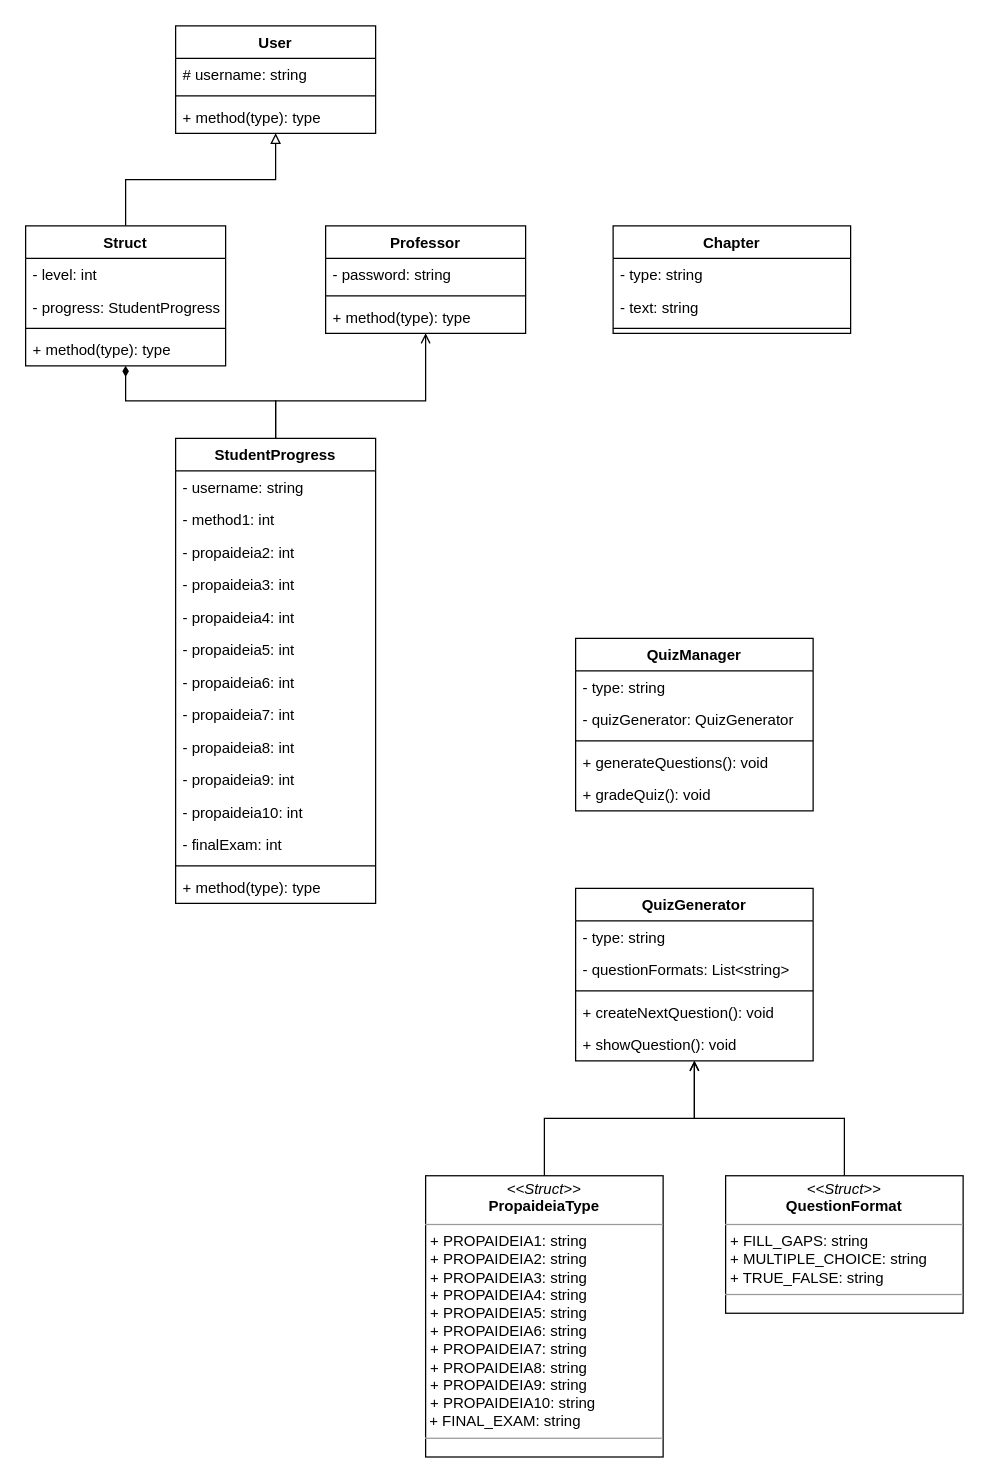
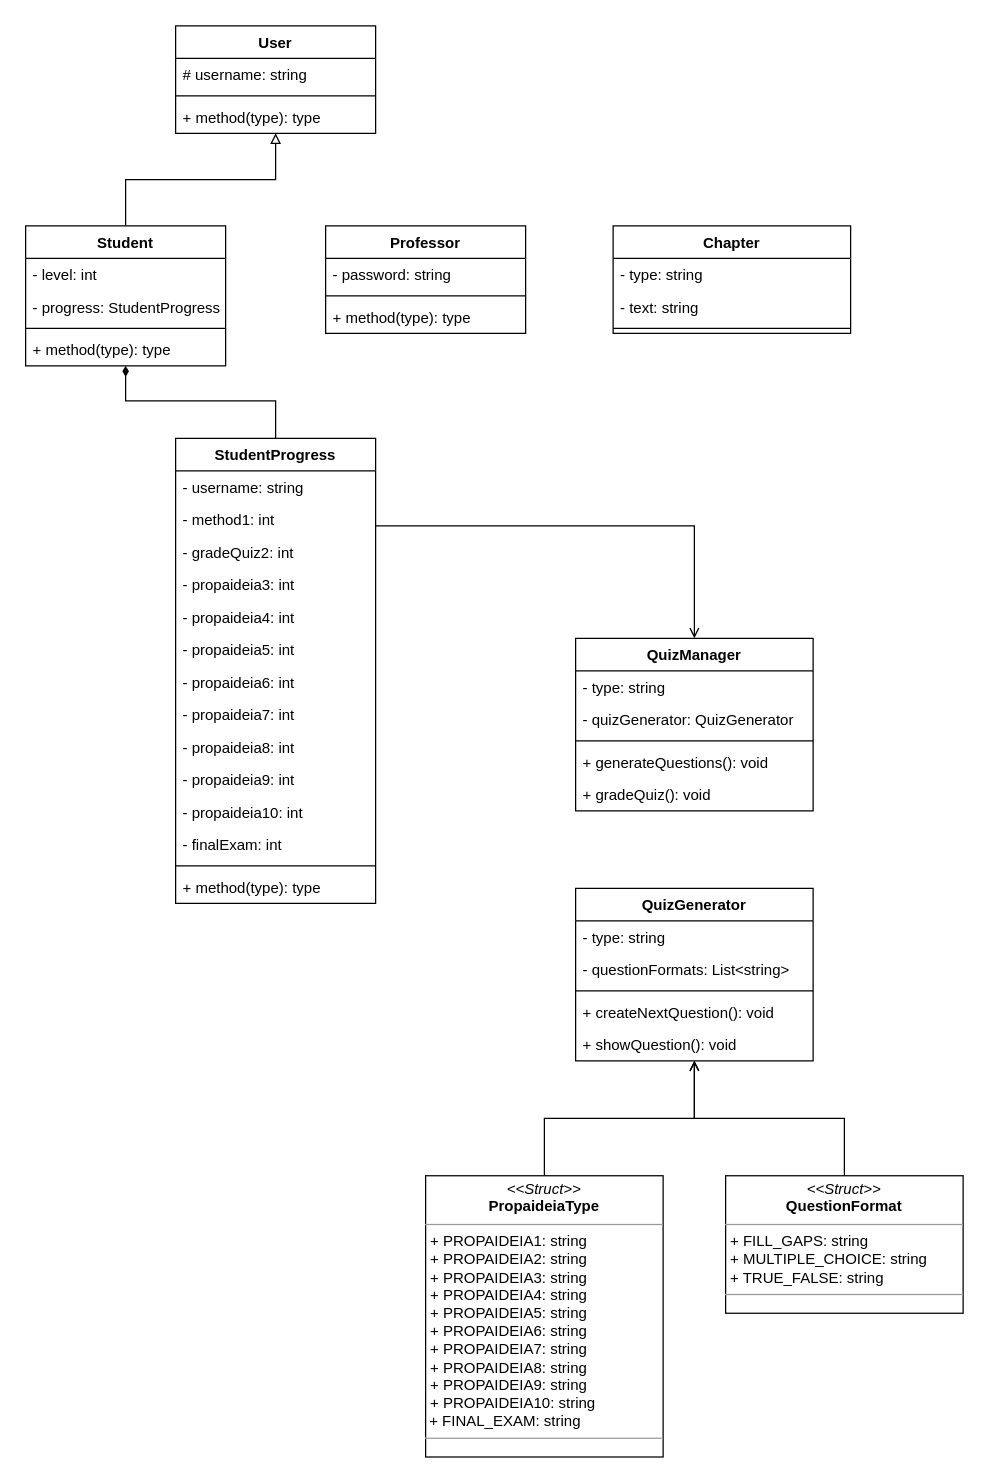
node "Struct": label "Struct" -> "Student"
edge "StudentProgress" -> "Professor": removed
edge "StudentProgress" -> "QuizManager": added
node "- propaideia2: int": label "- propaideia2: int" -> "- gradeQuiz2: int"
